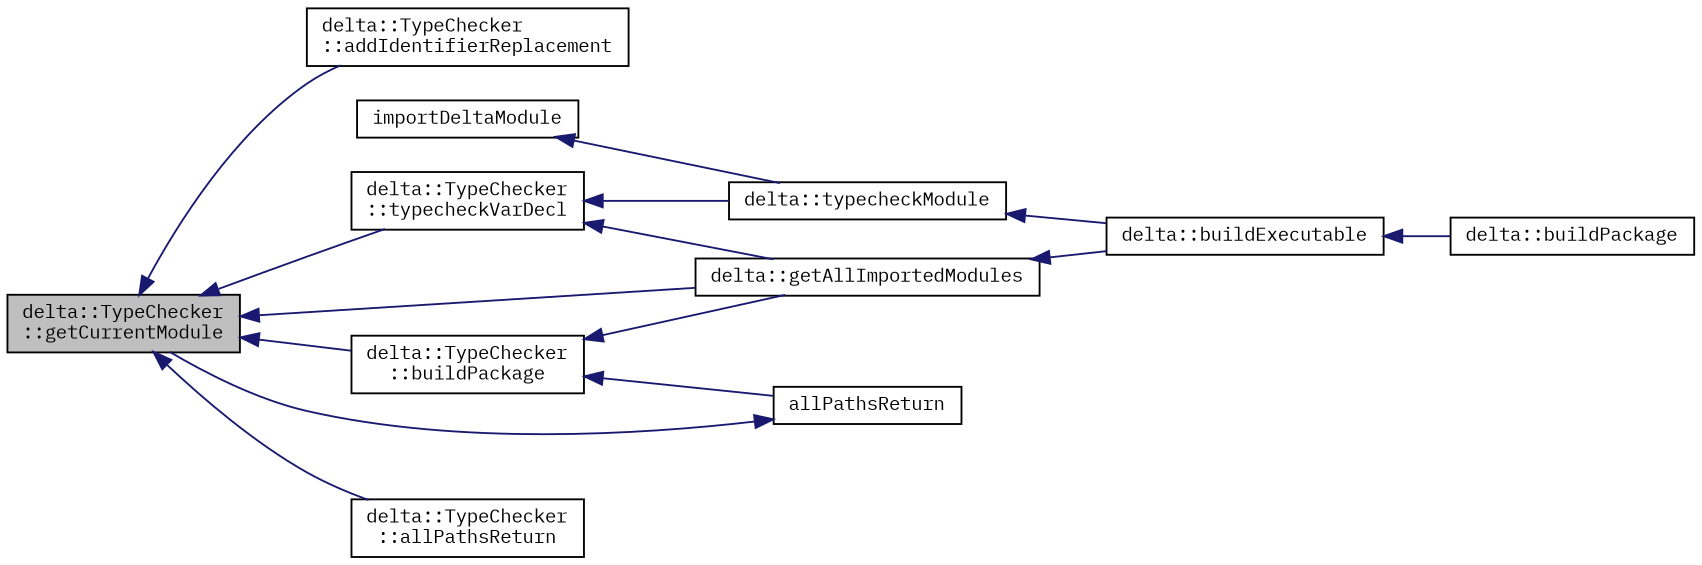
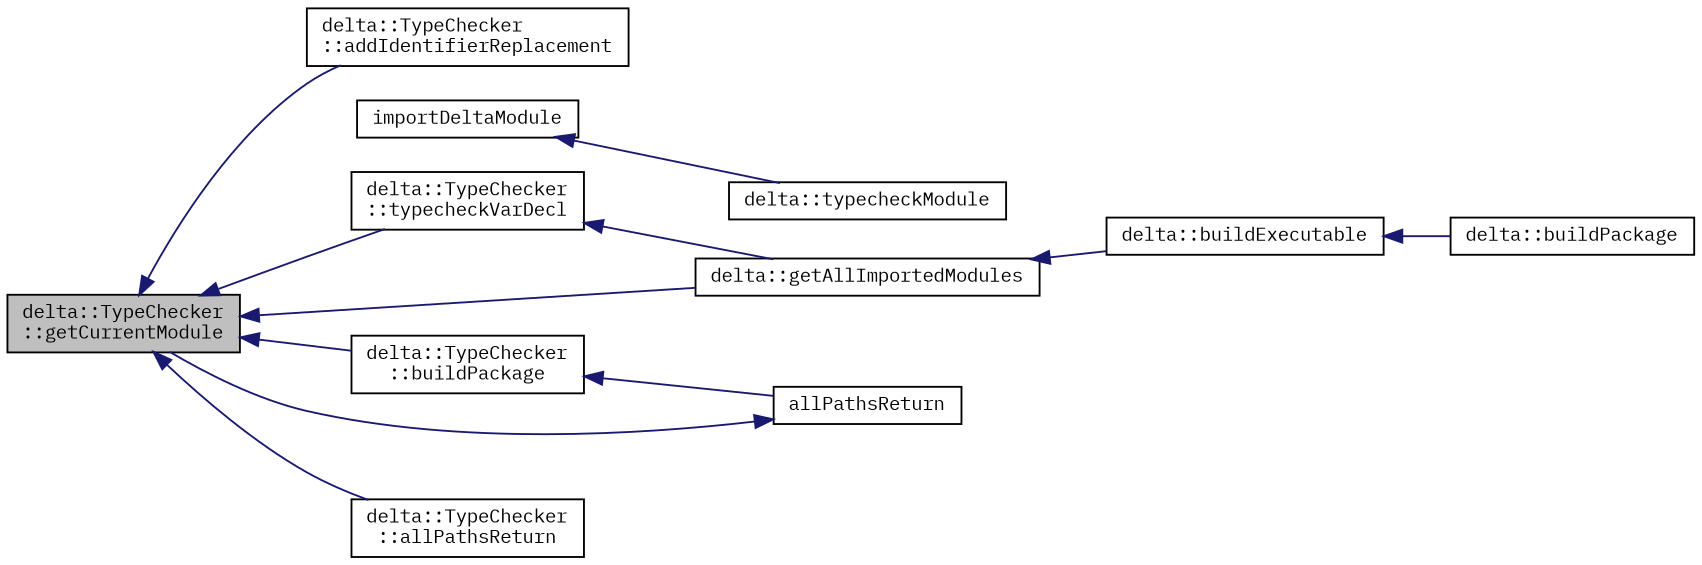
edge "delta::typecheckModule" -> "delta::TypeChecker ::typecheckVarDecl": removed
edge "delta::buildExecutable" -> "delta::typecheckModule": removed
edge "delta::getAllImportedModules" -> "delta::TypeChecker ::buildPackage": removed
